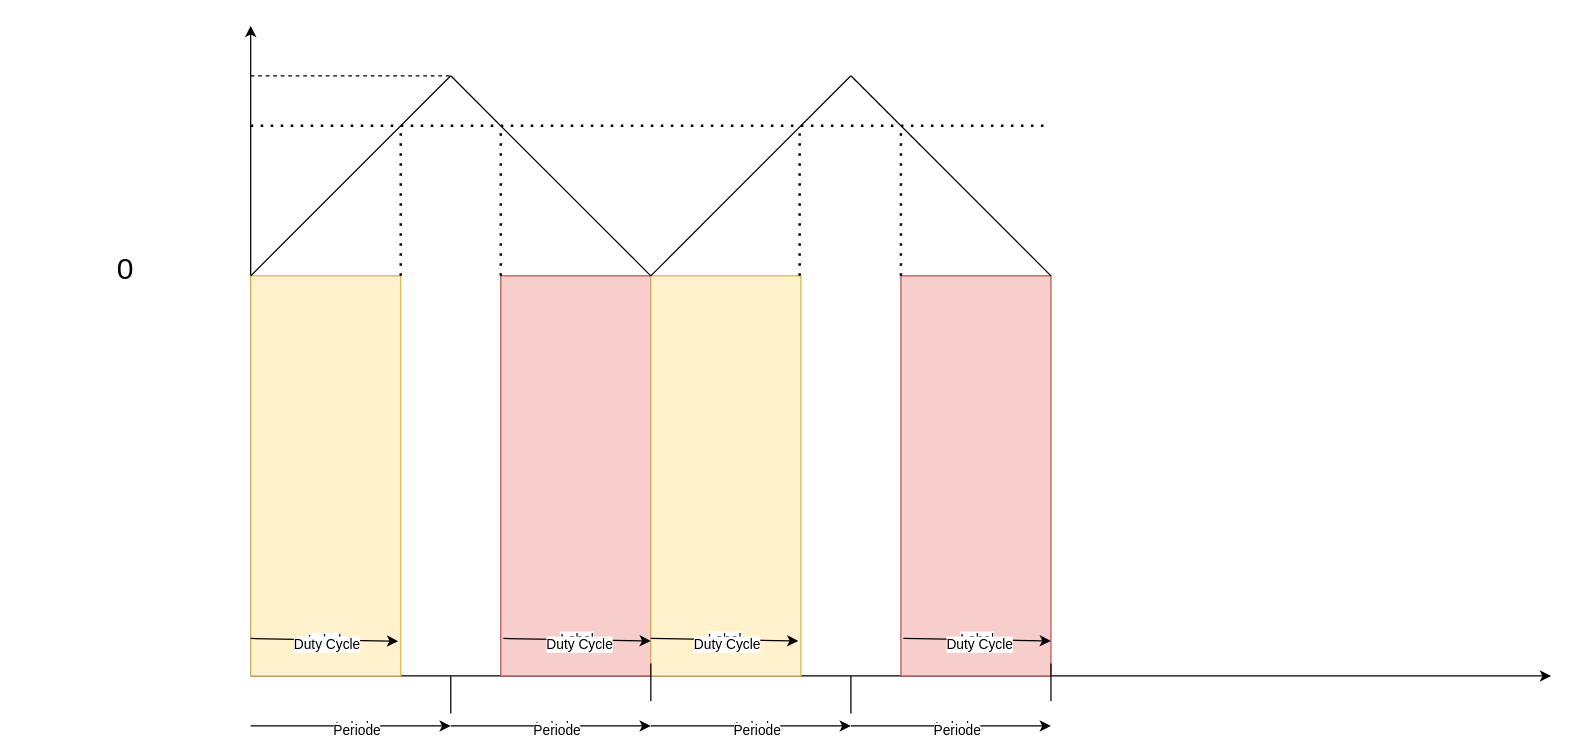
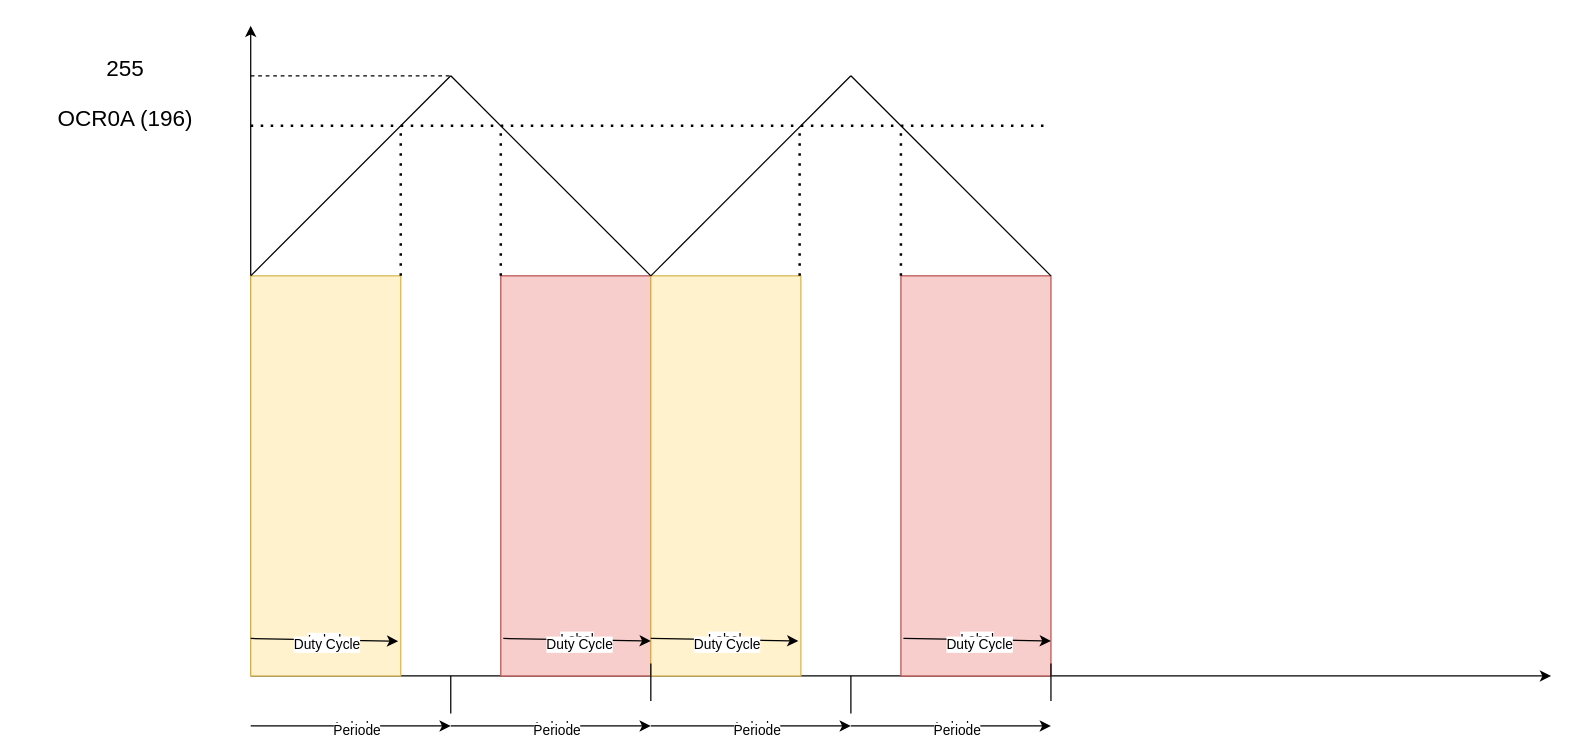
node "255": added
node "OCR0A (196)": added
node "0": removed
